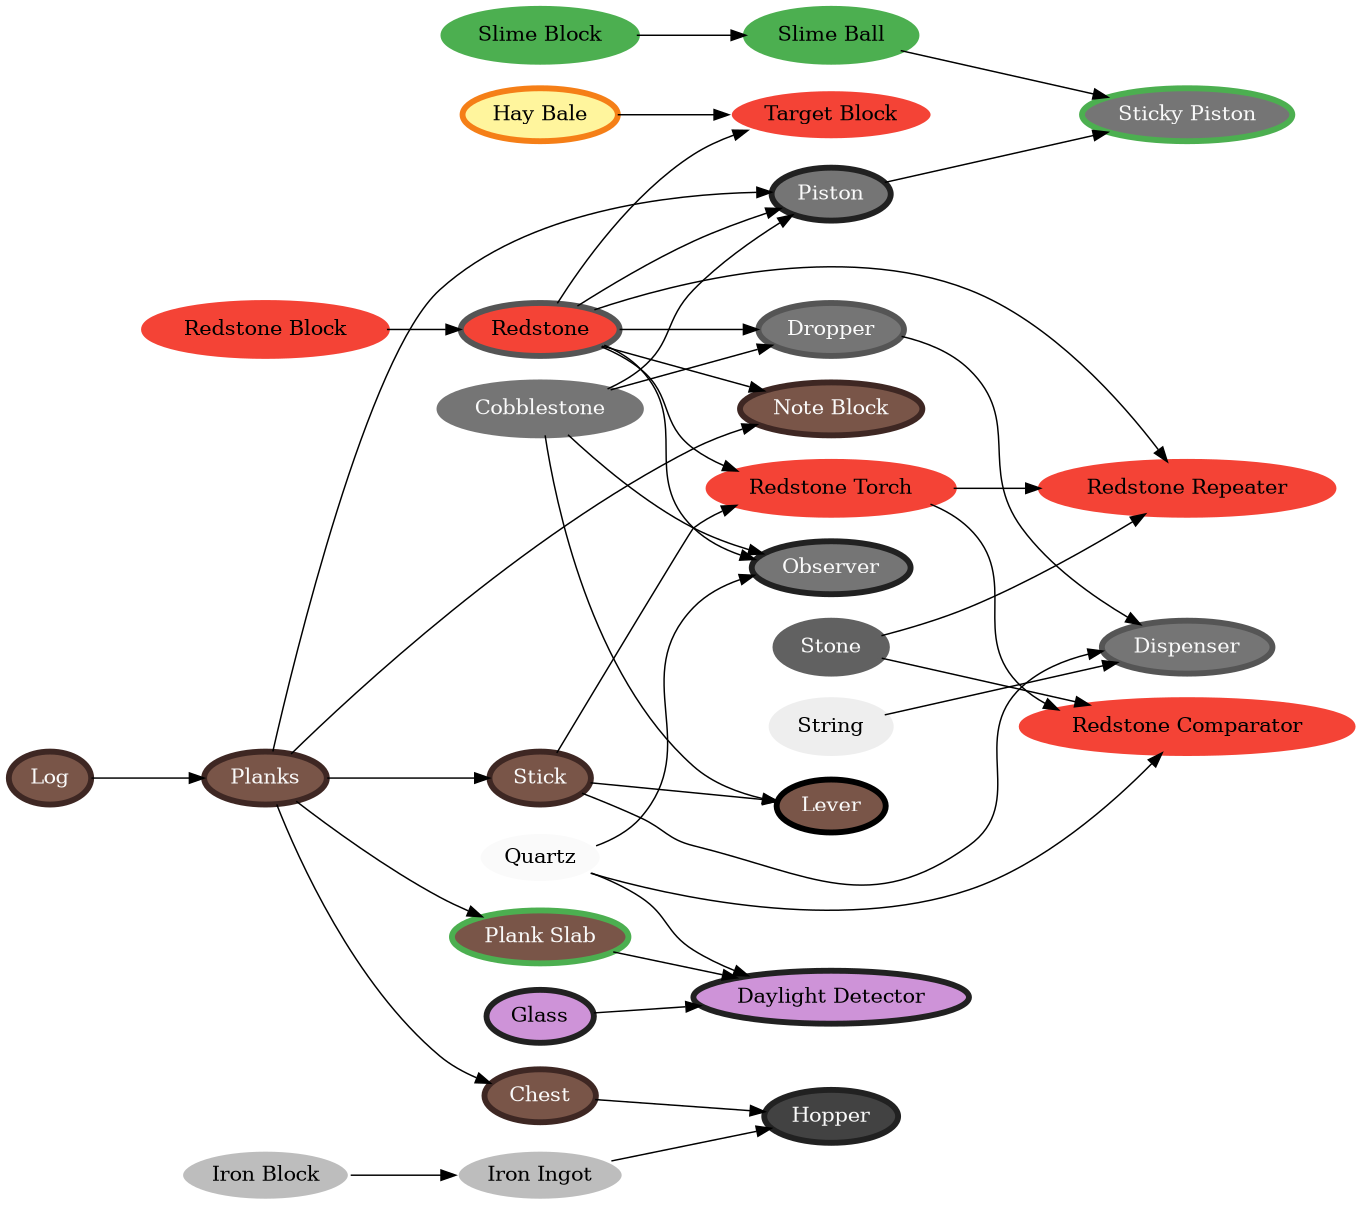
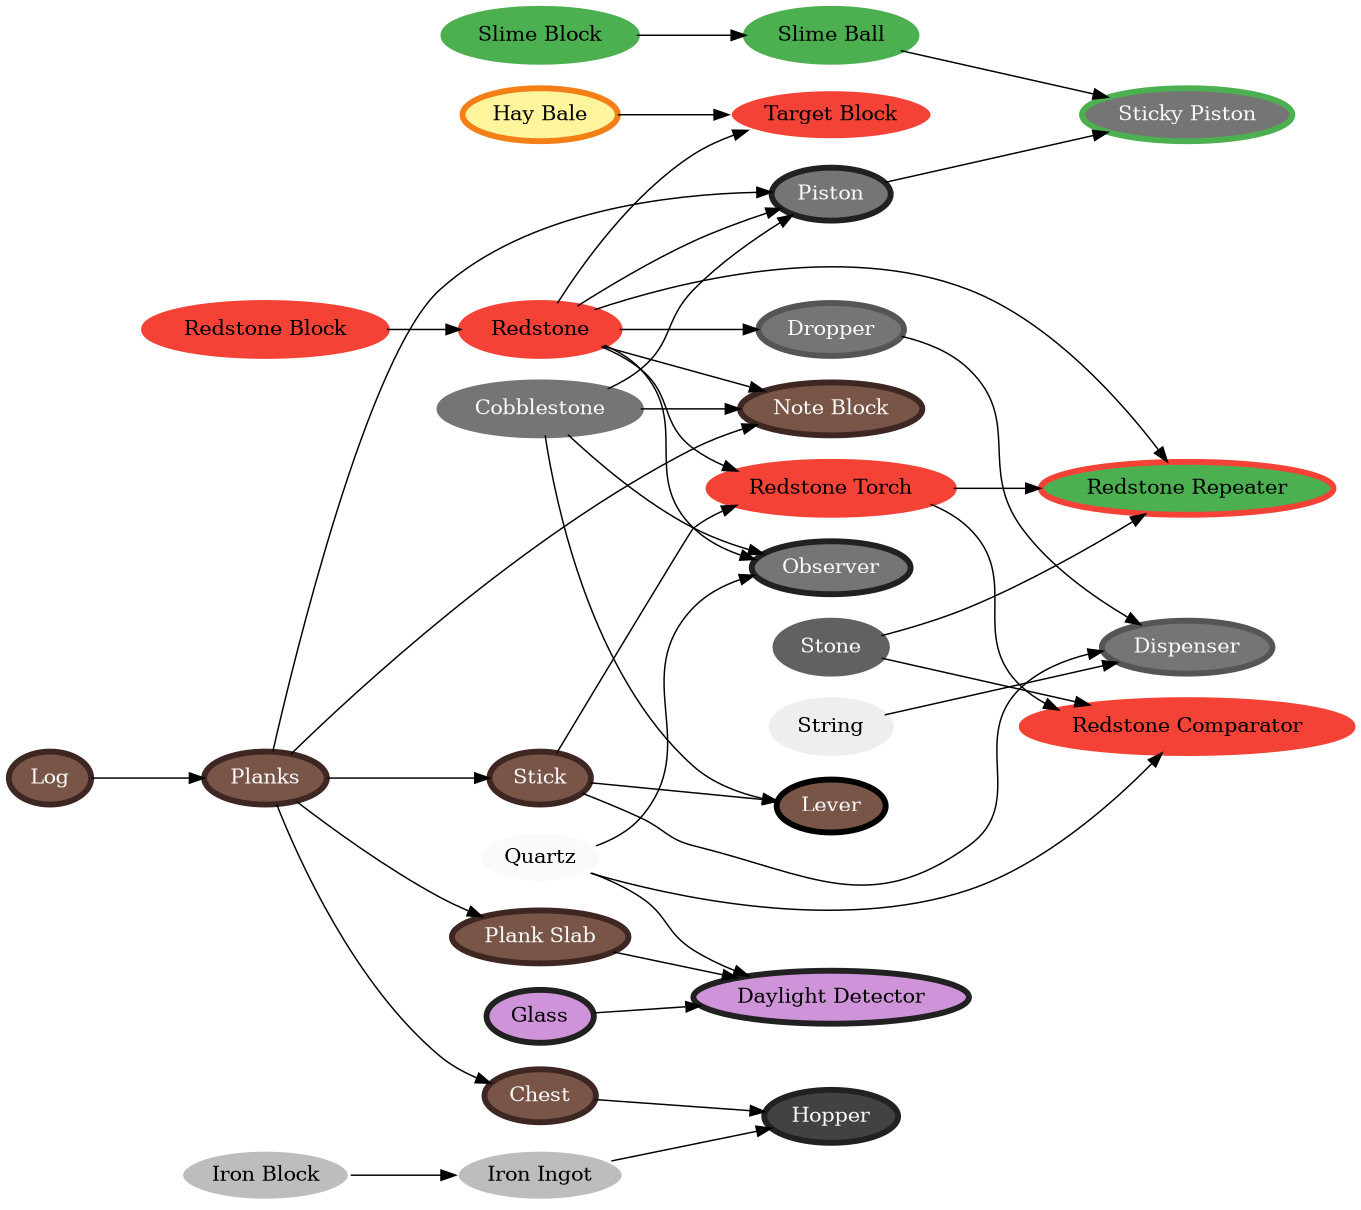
node "Redstone": color #555555 -> #f44336
edge "Cobblestone" -> "Dropper": now "Cobblestone" -> "Note Block"
node "Redstone Repeater": fillcolor #f44336 -> #4caf50
node "Plank Slab": color #4caf50 -> #3e2723
